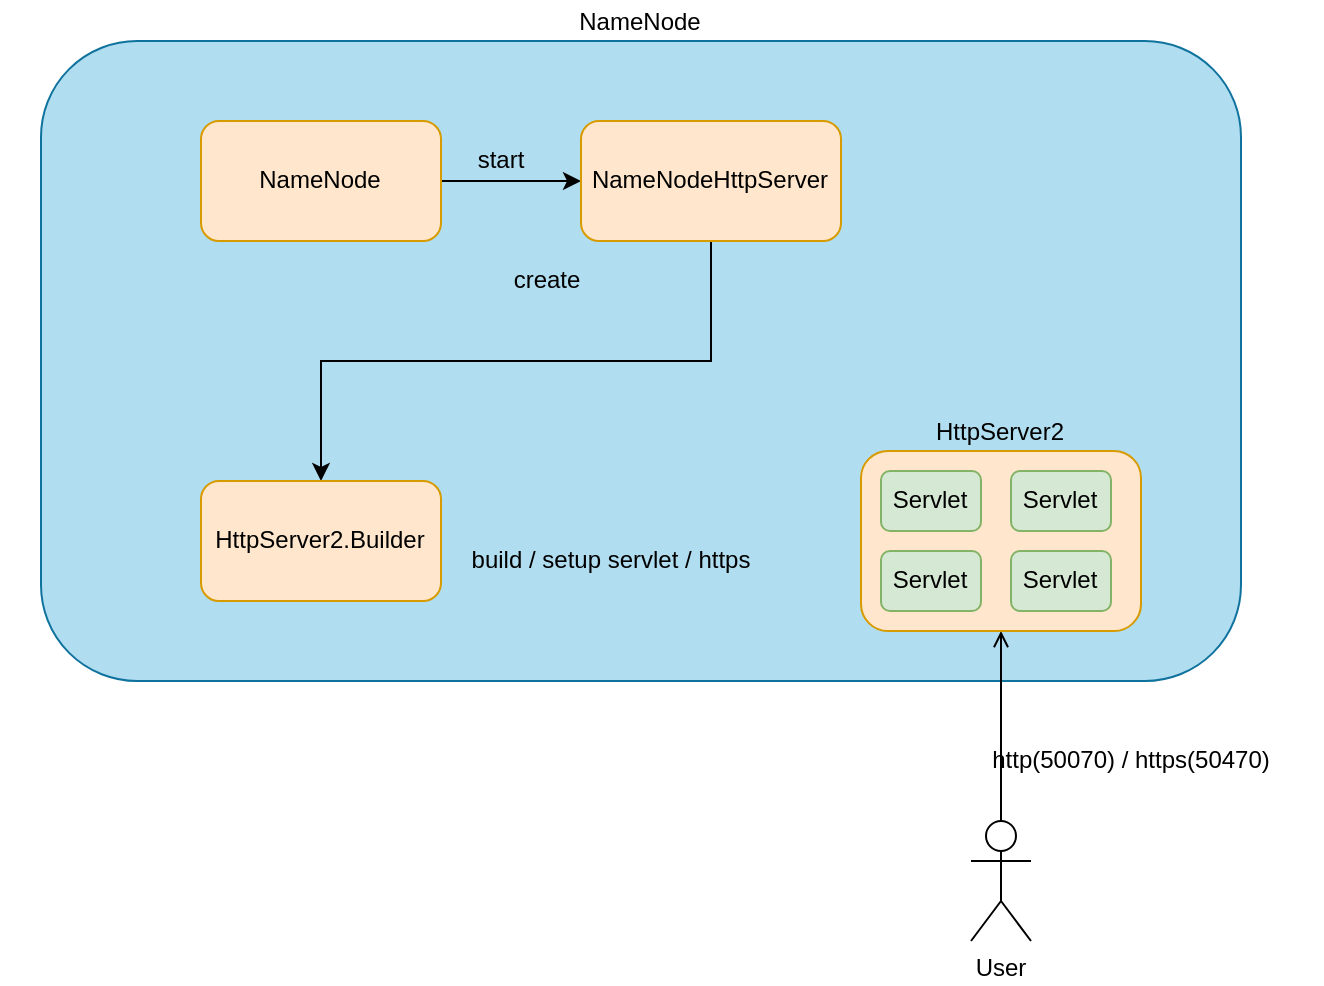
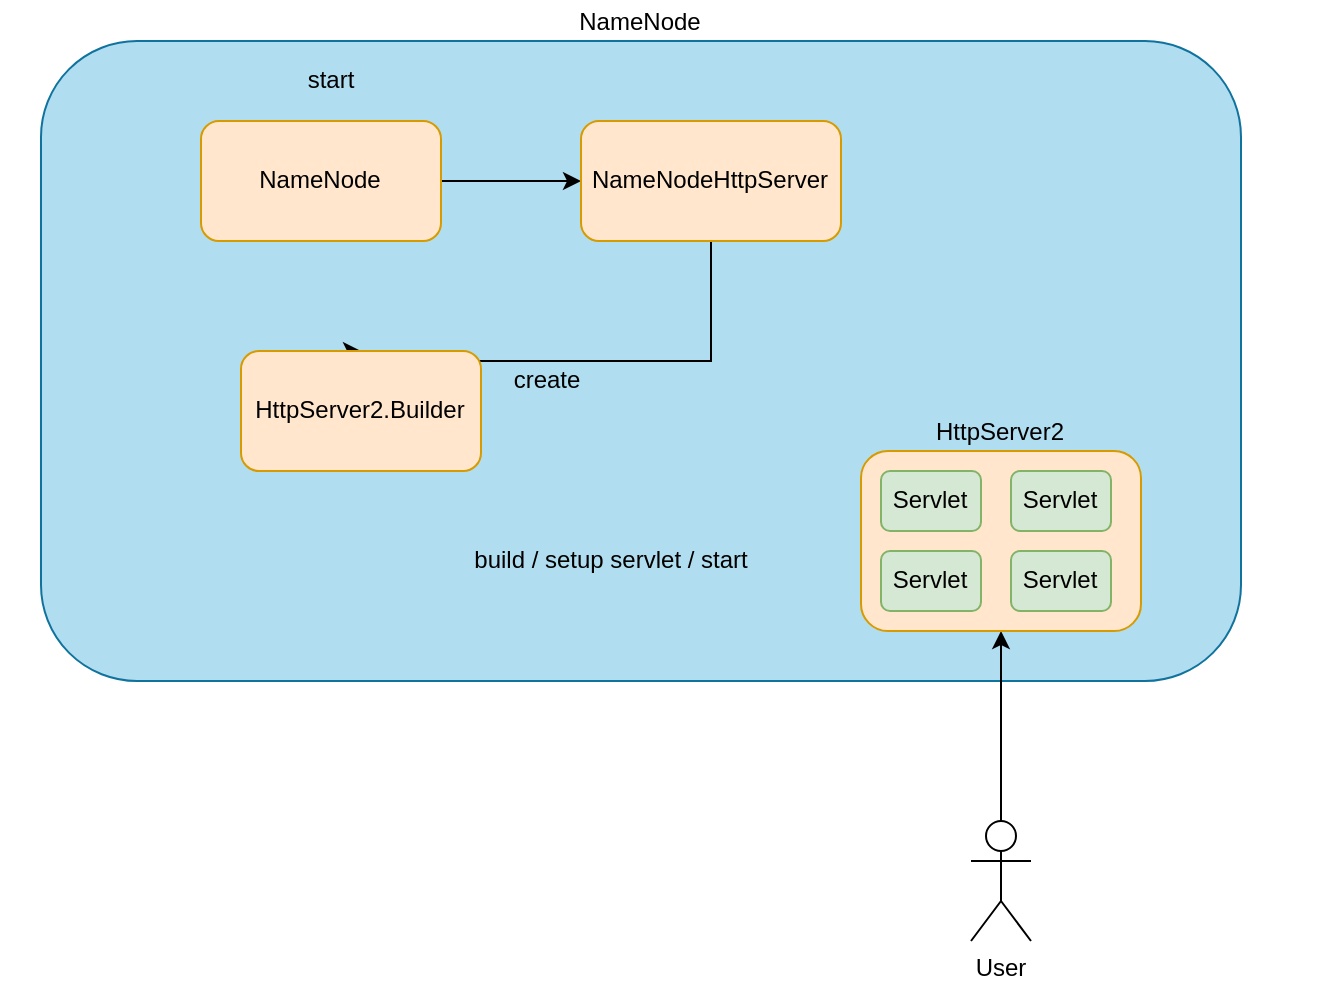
node "start": moved (501, 161) -> (331, 81)
node "create": moved (547, 281) -> (547, 381)
node "HttpServer2.Builder": moved (321, 541) -> (361, 411)
node "build / setup servlet / https": label "build / setup servlet / https" -> "build / setup servlet / start"
edge "User" -> "HttpServer2": arrowhead open -> classic
node "http(50070) / https(50470)": removed
